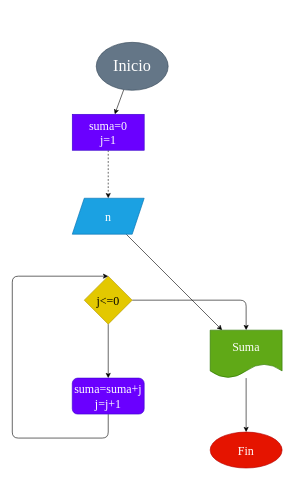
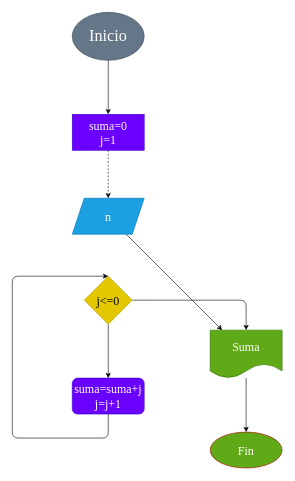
node "Inicio": moved (132, 66) -> (108, 36)
node "Fin": fillcolor #e51400 -> #60a917
